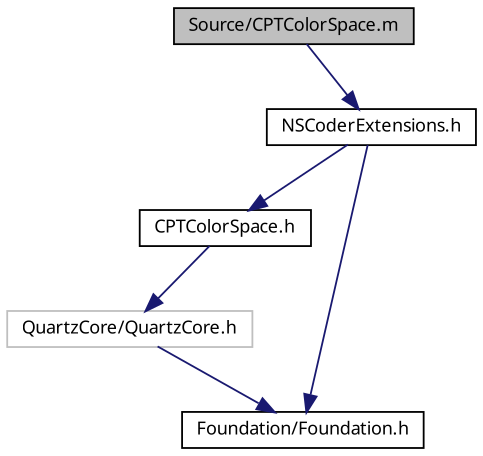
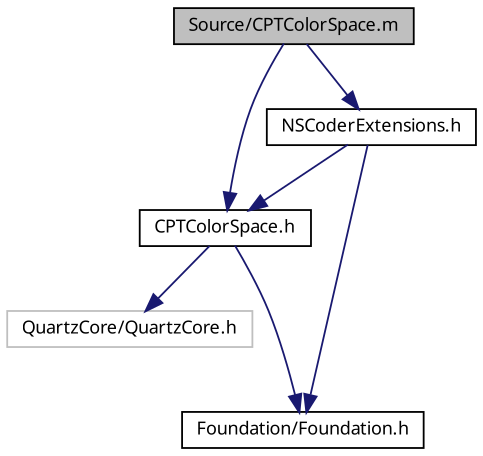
edge "Source/CPTColorSpace.m" -> "CPTColorSpace.h": added
edge "QuartzCore/QuartzCore.h" -> "Foundation/Foundation.h": now "CPTColorSpace.h" -> "Foundation/Foundation.h"
